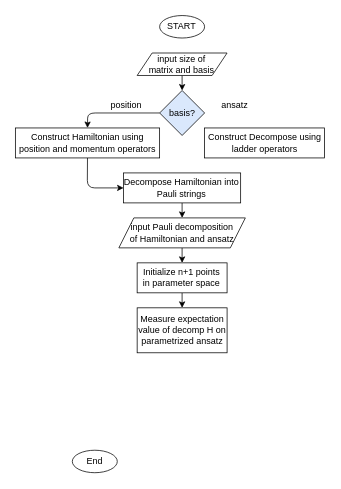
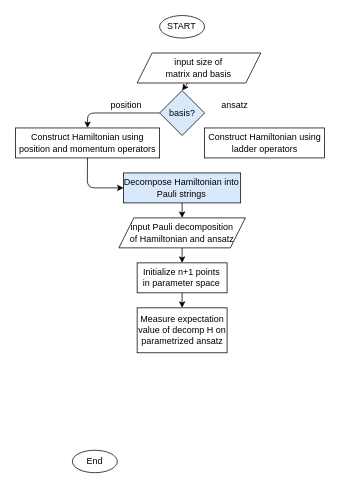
node "input size of matrix and basis": size 90x23 -> 124x30
node "Construct Decompose using ladder operators": label "Construct Decompose using ladder operators" -> "Construct Hamiltonian using ladder operators"
node "Decompose Hamiltonian into Pauli strings": fillcolor #ffffff -> #dae8fc
